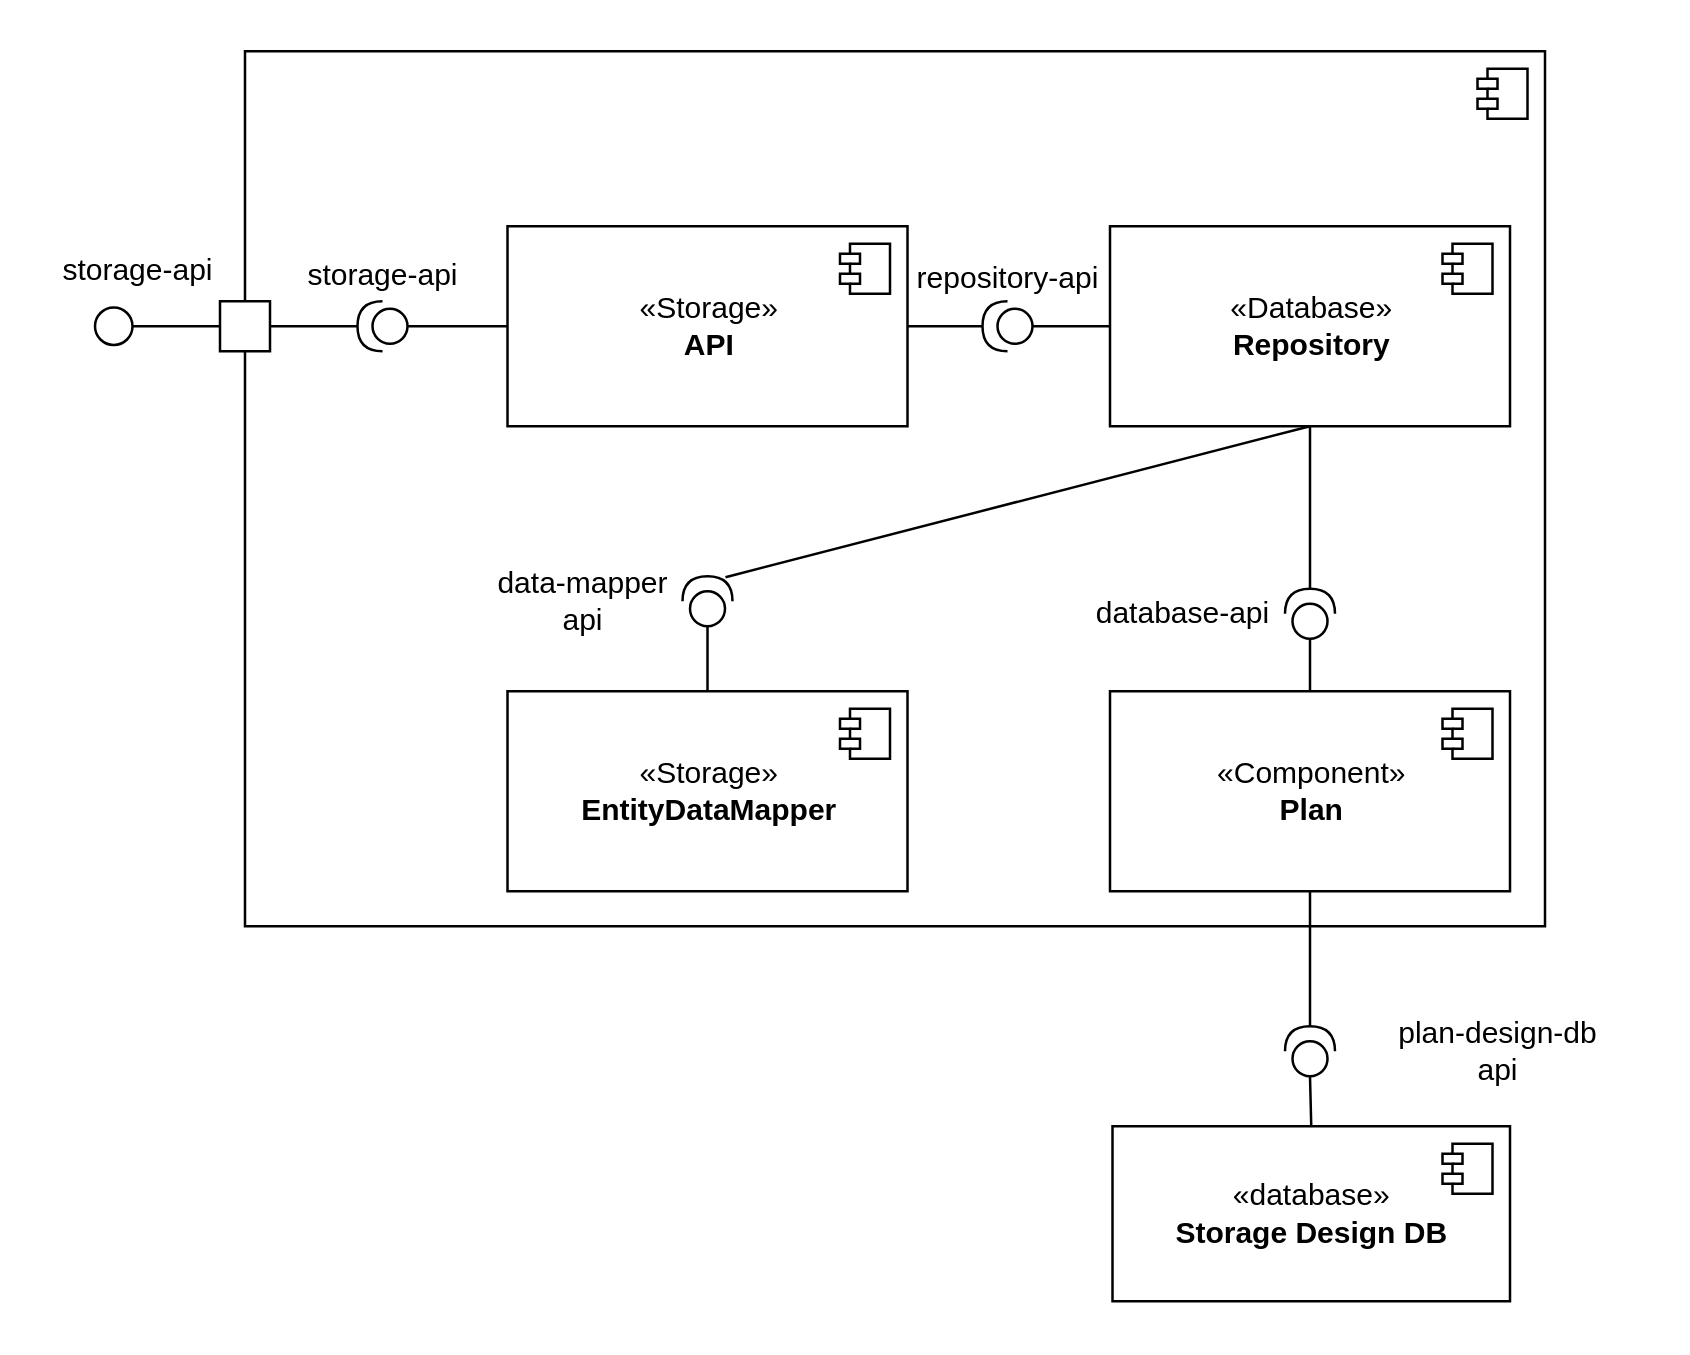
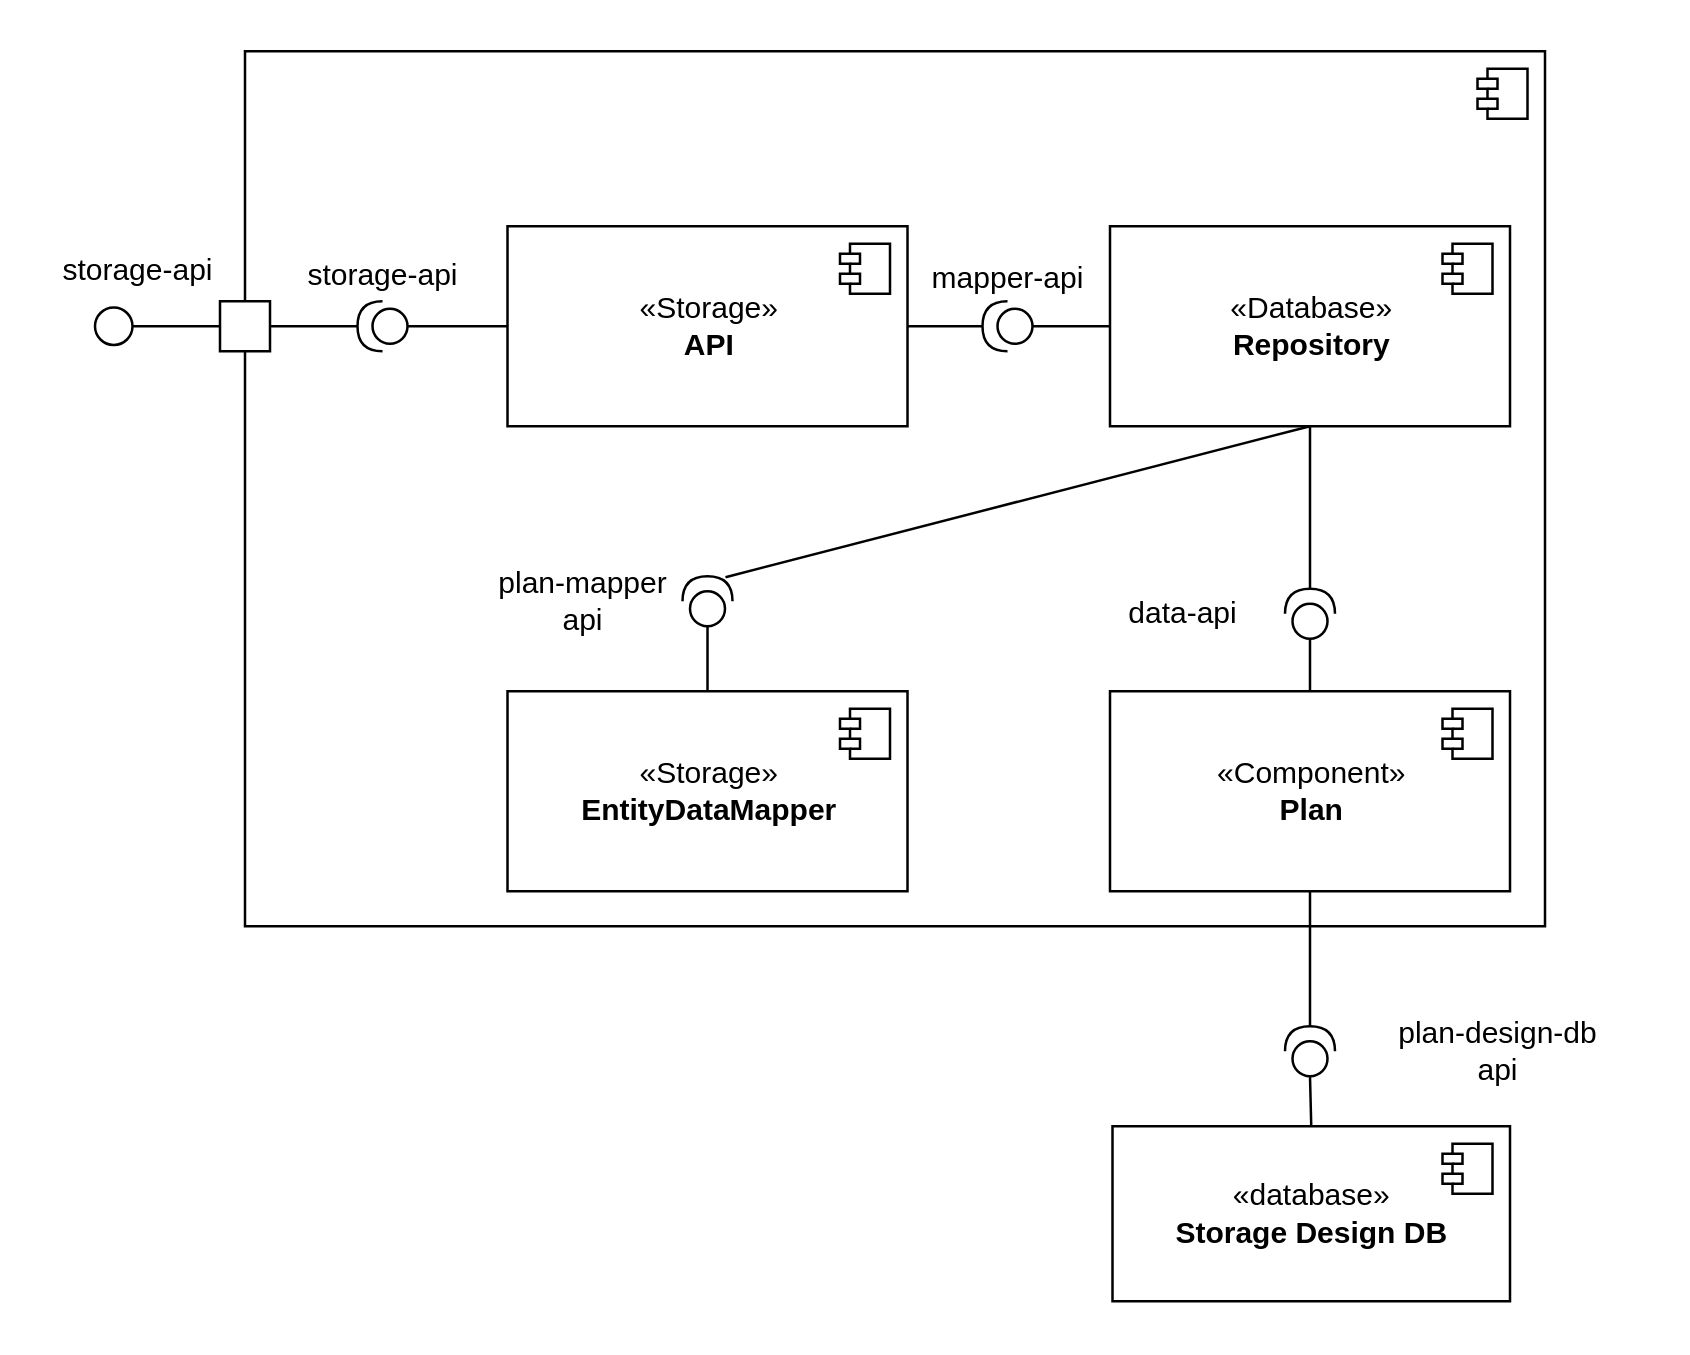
node "repository-api": label "repository-api" -> "mapper-api"
node "data-mapper api": label "data-mapper api" -> "plan-mapper api"
node "database-api": label "database-api" -> "data-api"
